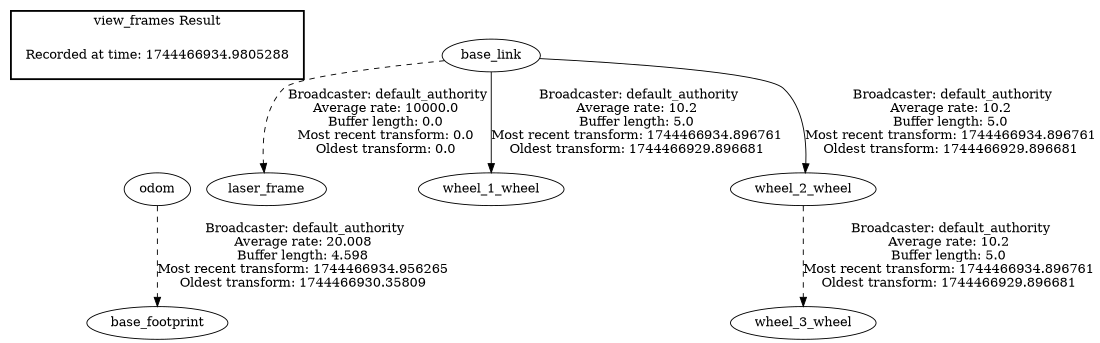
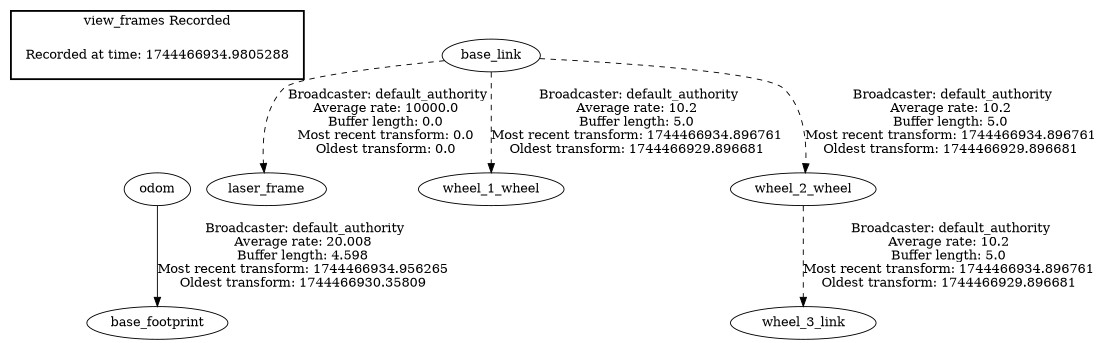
cluster "view_frames Result": label "view_frames Result" -> "view_frames Recorded"
edge "base_link" -> "wheel_2_wheel": style solid -> dashed
edge "base_link" -> "wheel_1_wheel": style solid -> dashed
edge "odom" -> "base_footprint": style dashed -> solid
node "wheel_3_wheel": label "wheel_3_wheel" -> "wheel_3_link"
